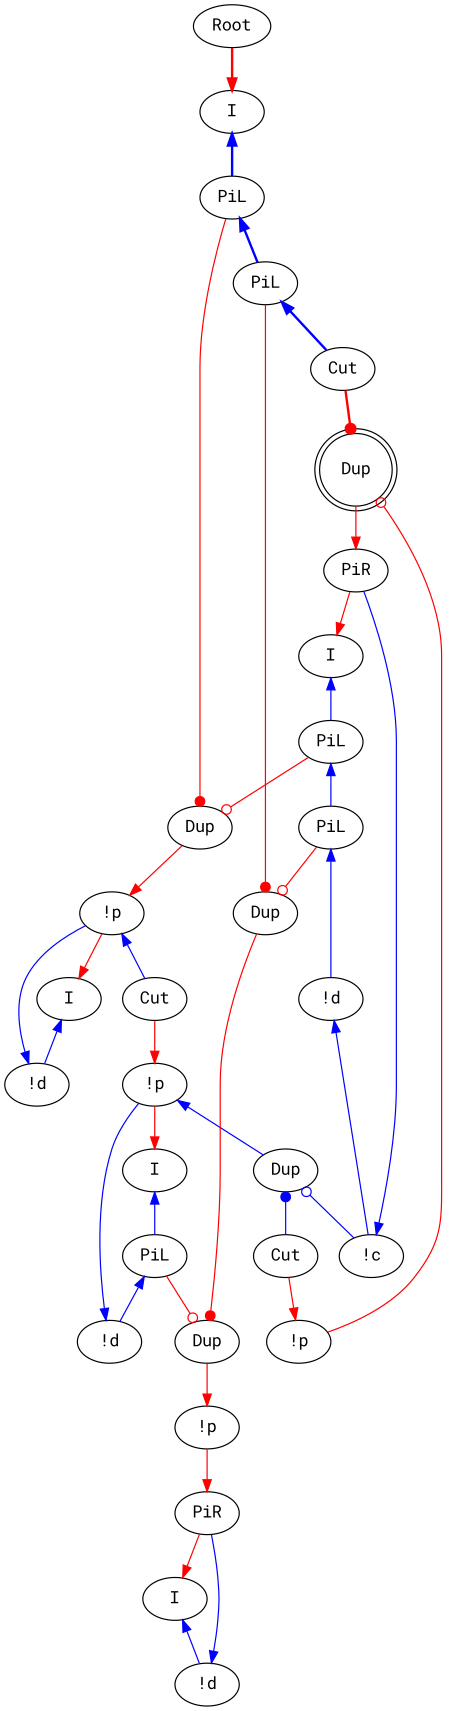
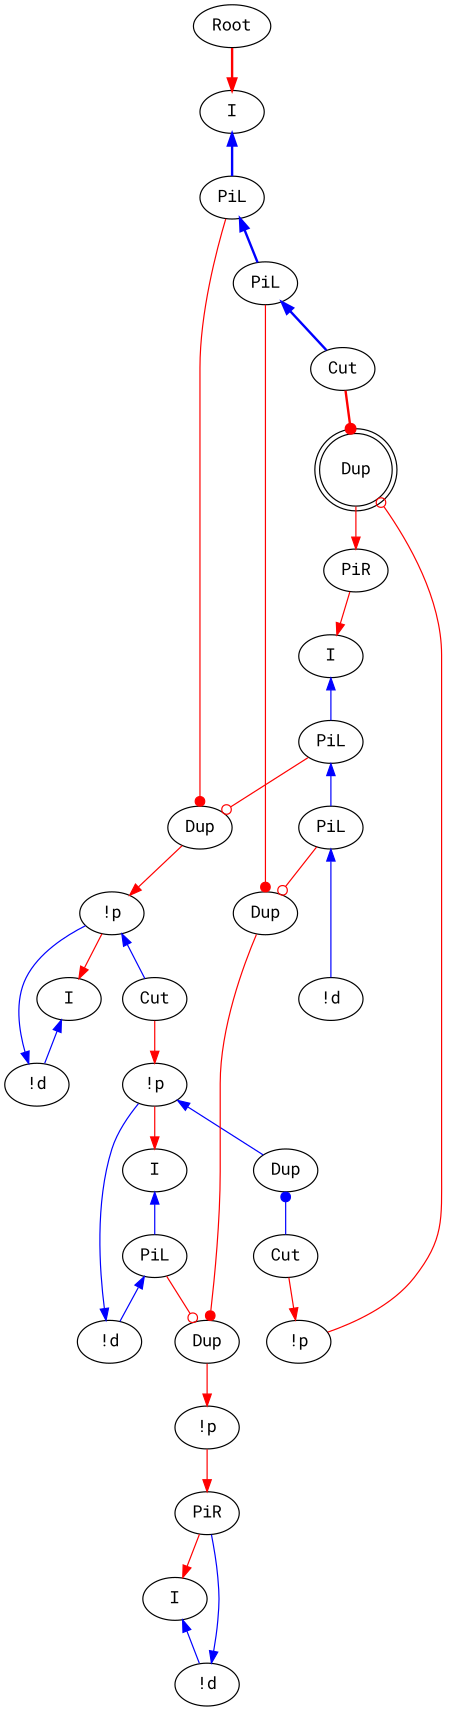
node "!c": removed
